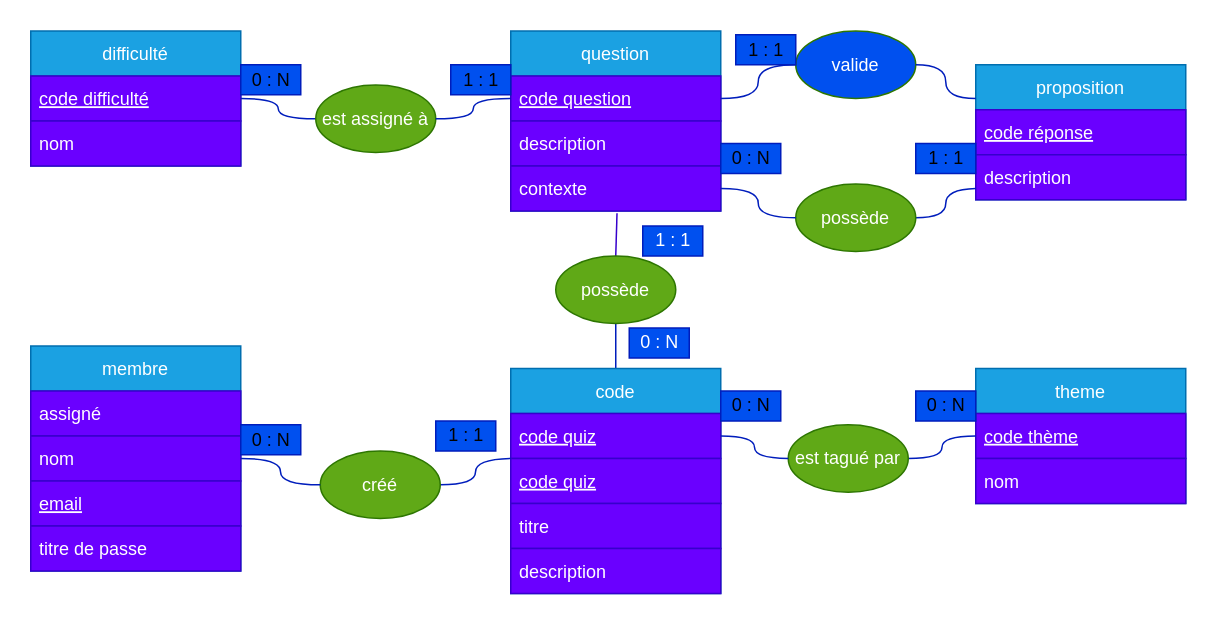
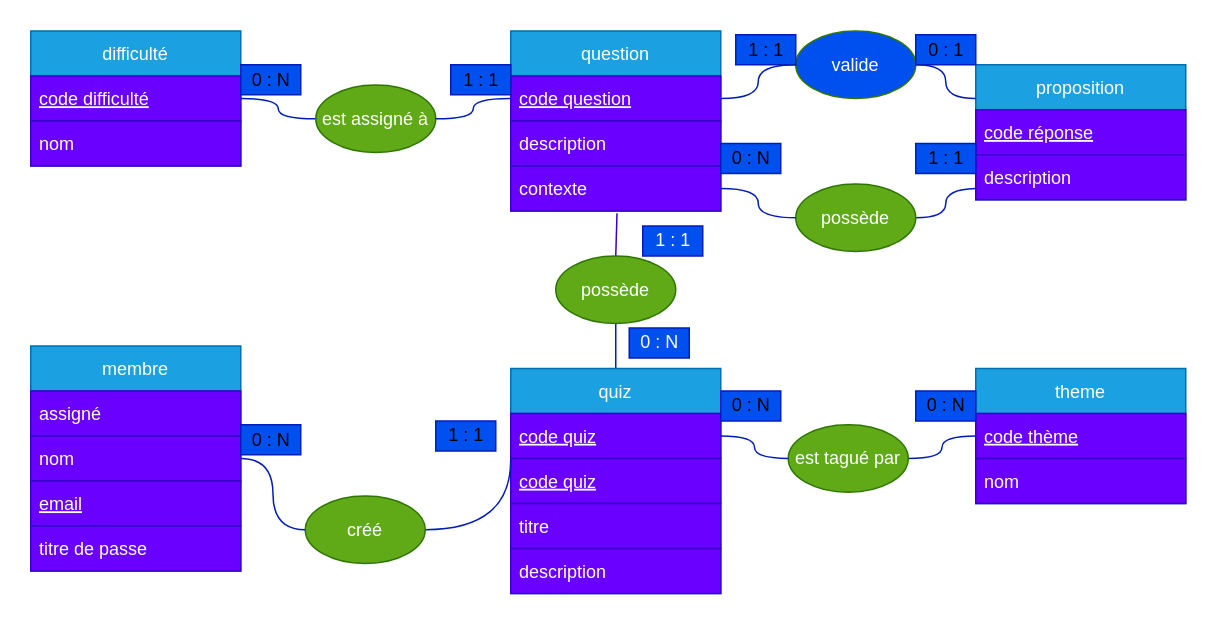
node "0 : 1": added
node "code": label "code" -> "quiz"
node "créé": moved (380, 485) -> (365, 530)
